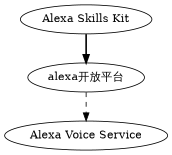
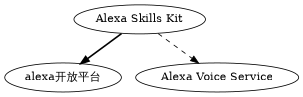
edge "alexa开放平台" -> "Alexa Voice Service": now "Alexa Skills Kit" -> "Alexa Voice Service"
